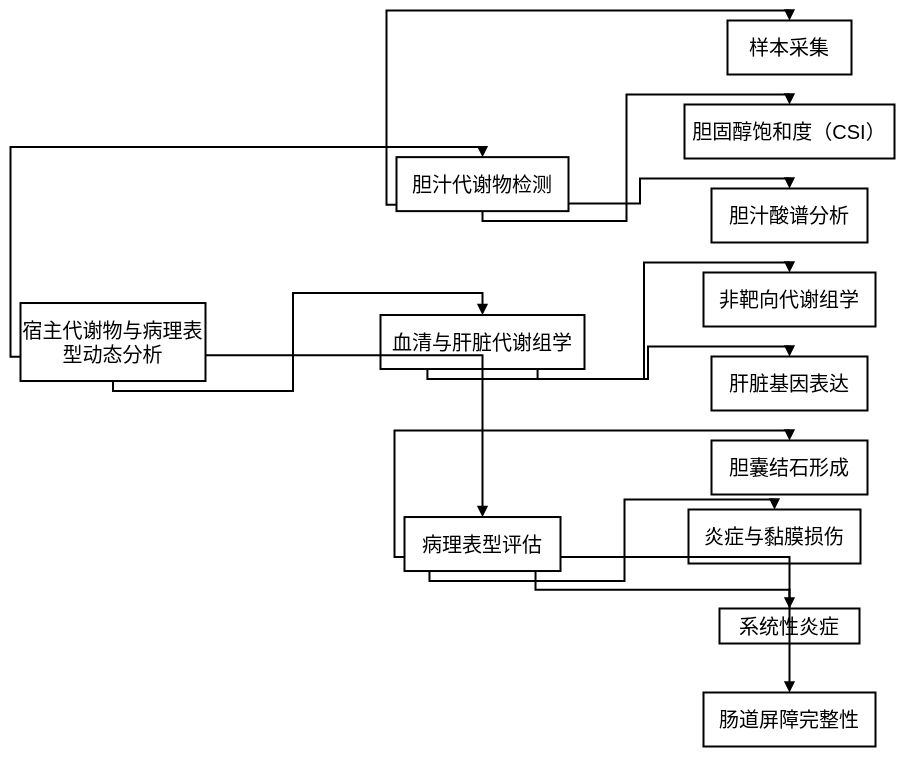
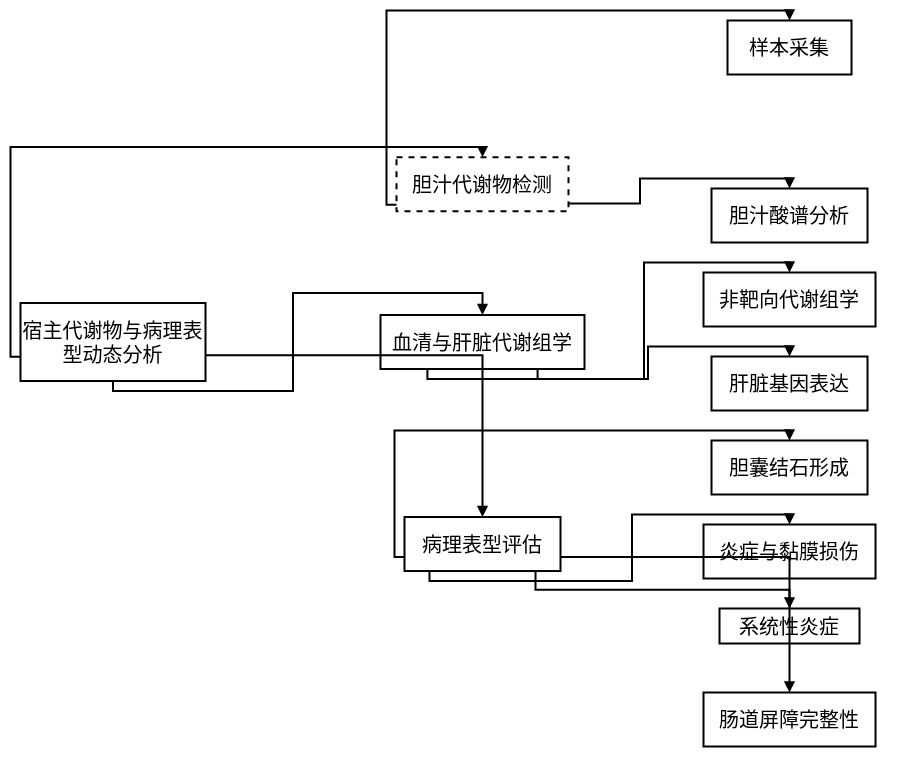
node "胆固醇饱和度（CSI）": removed
edge "胆汁代谢物检测" -> "胆固醇饱和度（CSI）": removed
node "胆汁代谢物检测": style solid -> dashed
node "炎症与黏膜损伤": moved (775, 537) -> (790, 552)
